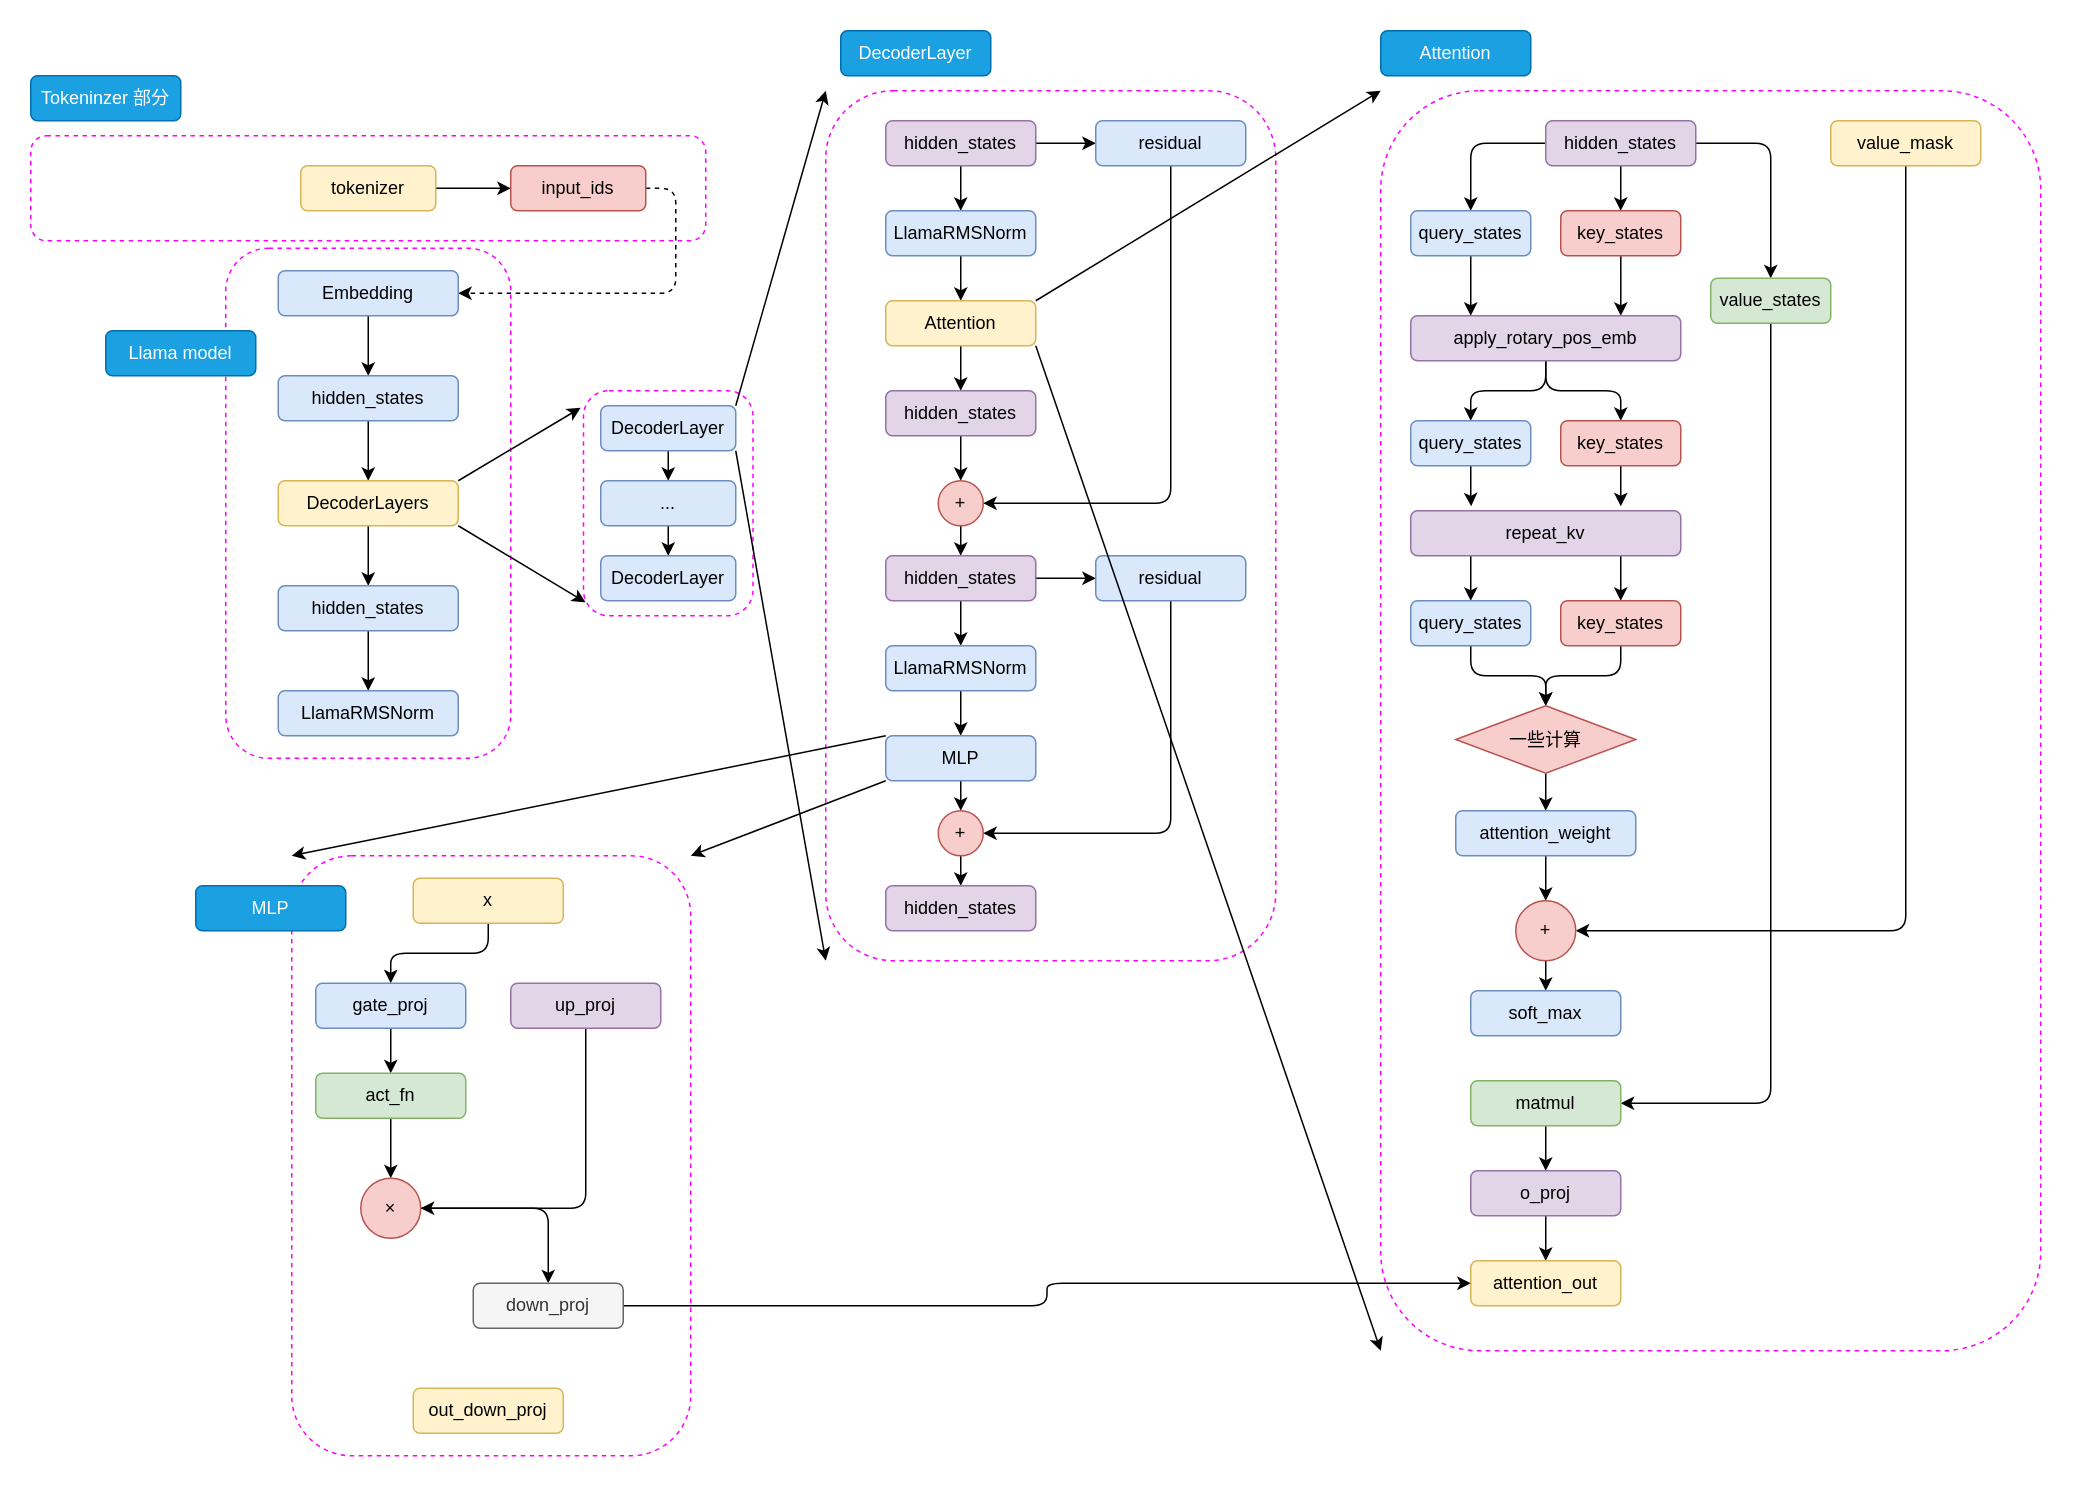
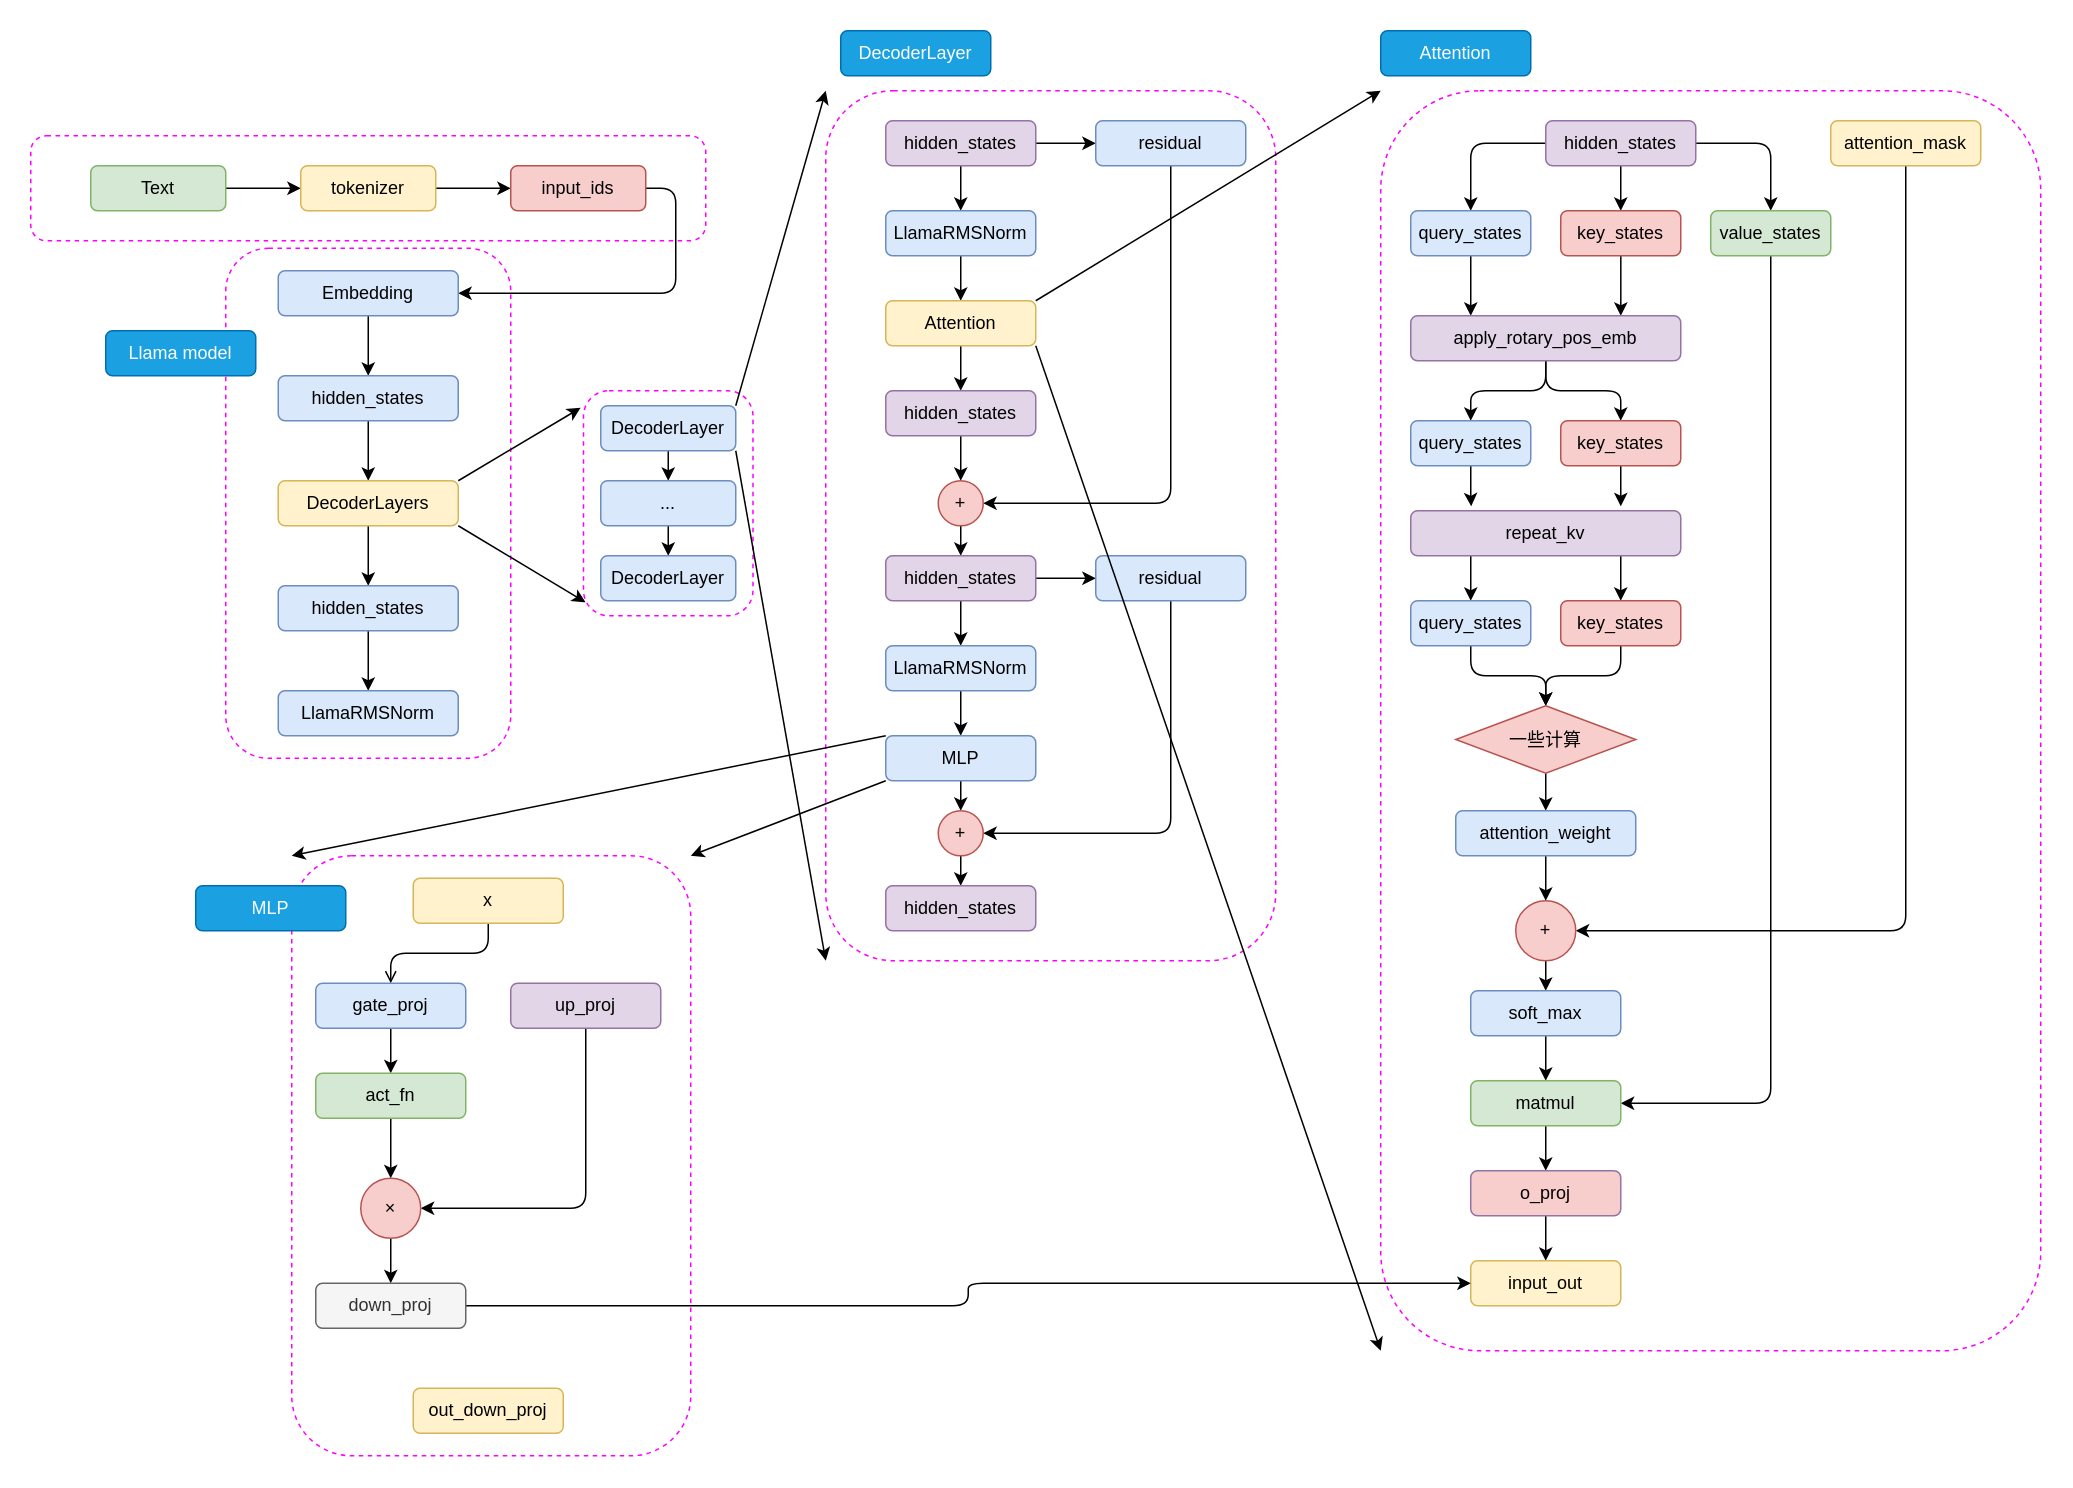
node "Tokeninzer 部分": removed
node "value_mask": label "value_mask" -> "attention_mask"
node "Text": added
edge "Text" -> "tokenizer": added
edge "input_ids" -> "Embedding": style dashed -> solid
node "value_states": moved (1771, 301) -> (1771, 233)
edge "x" -> "gate_proj": arrowhead classic -> open
edge "soft_max" -> "matmul": added
node "o_proj": fillcolor #e1d5e7 -> #f8cecc
node "attention_out": label "attention_out" -> "input_out"
node "down_proj": moved (548, 1306) -> (391, 1306)
